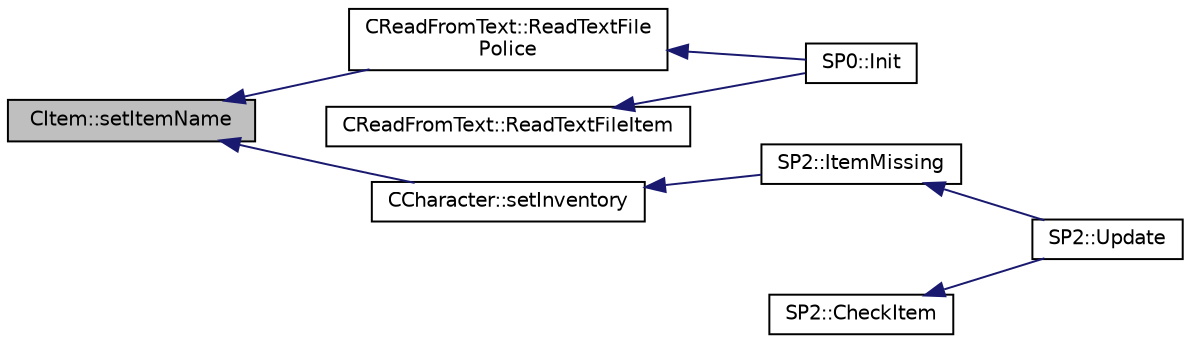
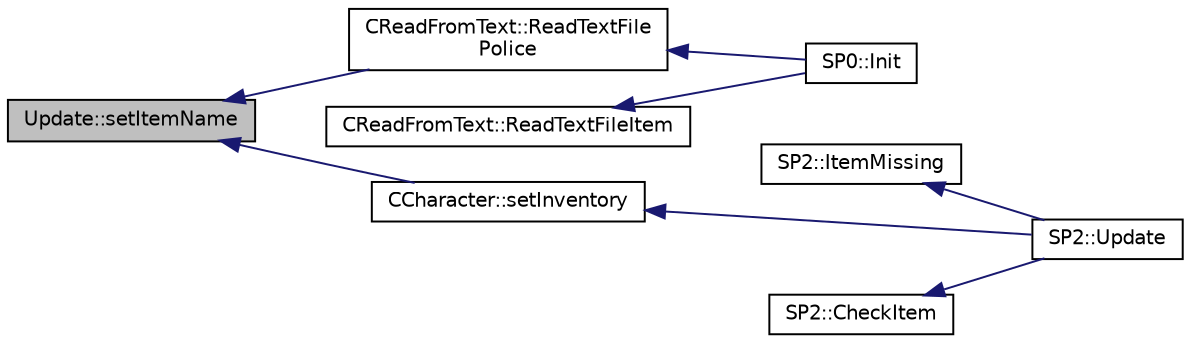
node "CItem::setItemName": label "CItem::setItemName" -> "Update::setItemName"
edge "SP2::ItemMissing" -> "CCharacter::setInventory": now "SP2::Update" -> "CCharacter::setInventory"
